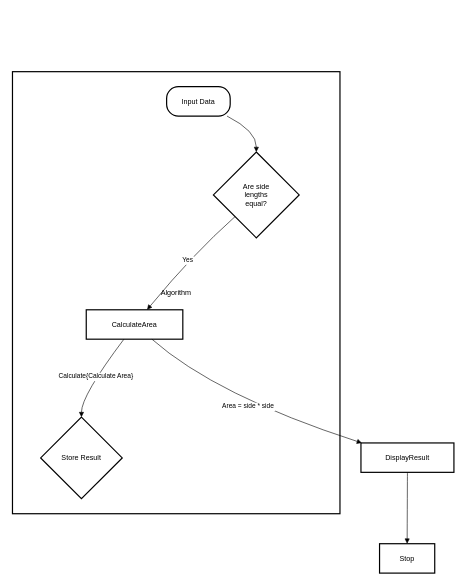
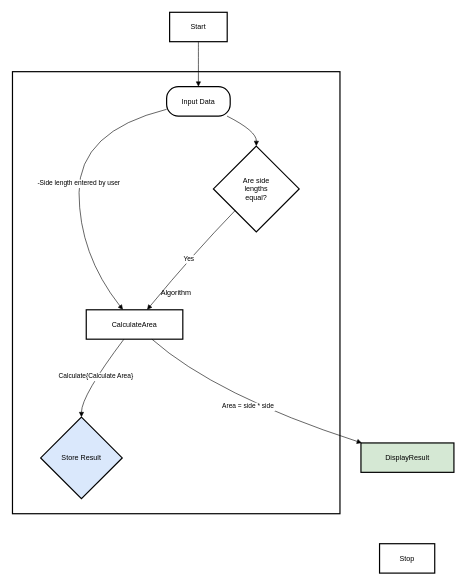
node "Start": added
edge "Start" -> "Input Data": added
edge "Input Data" -> "CalculateArea": added, label "-Side length entered by user"
node "Are side lengths equal?": moved (256, 195) -> (256, 189)
node "Store Result": fillcolor #ffffff -> #dae8fc
node "DisplayResult": fillcolor #ffffff -> #d5e8d4
edge "DisplayResult" -> "Stop": removed
